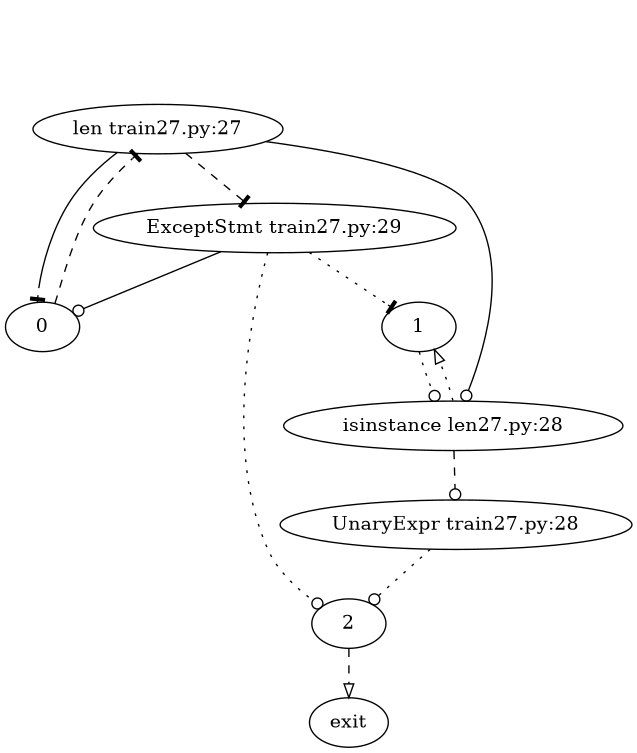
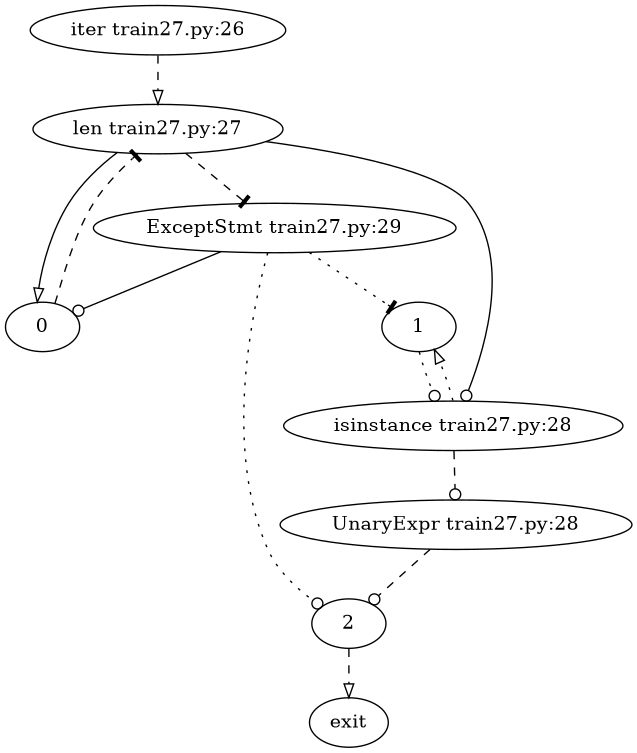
node "iter train27.py:26": added
edge "len train27.py:27" -> "0": arrowhead tee -> onormal
node "isinstance len27.py:28": label "isinstance len27.py:28" -> "isinstance train27.py:28"
edge "UnaryExpr train27.py:28" -> "2": style dotted -> dashed
